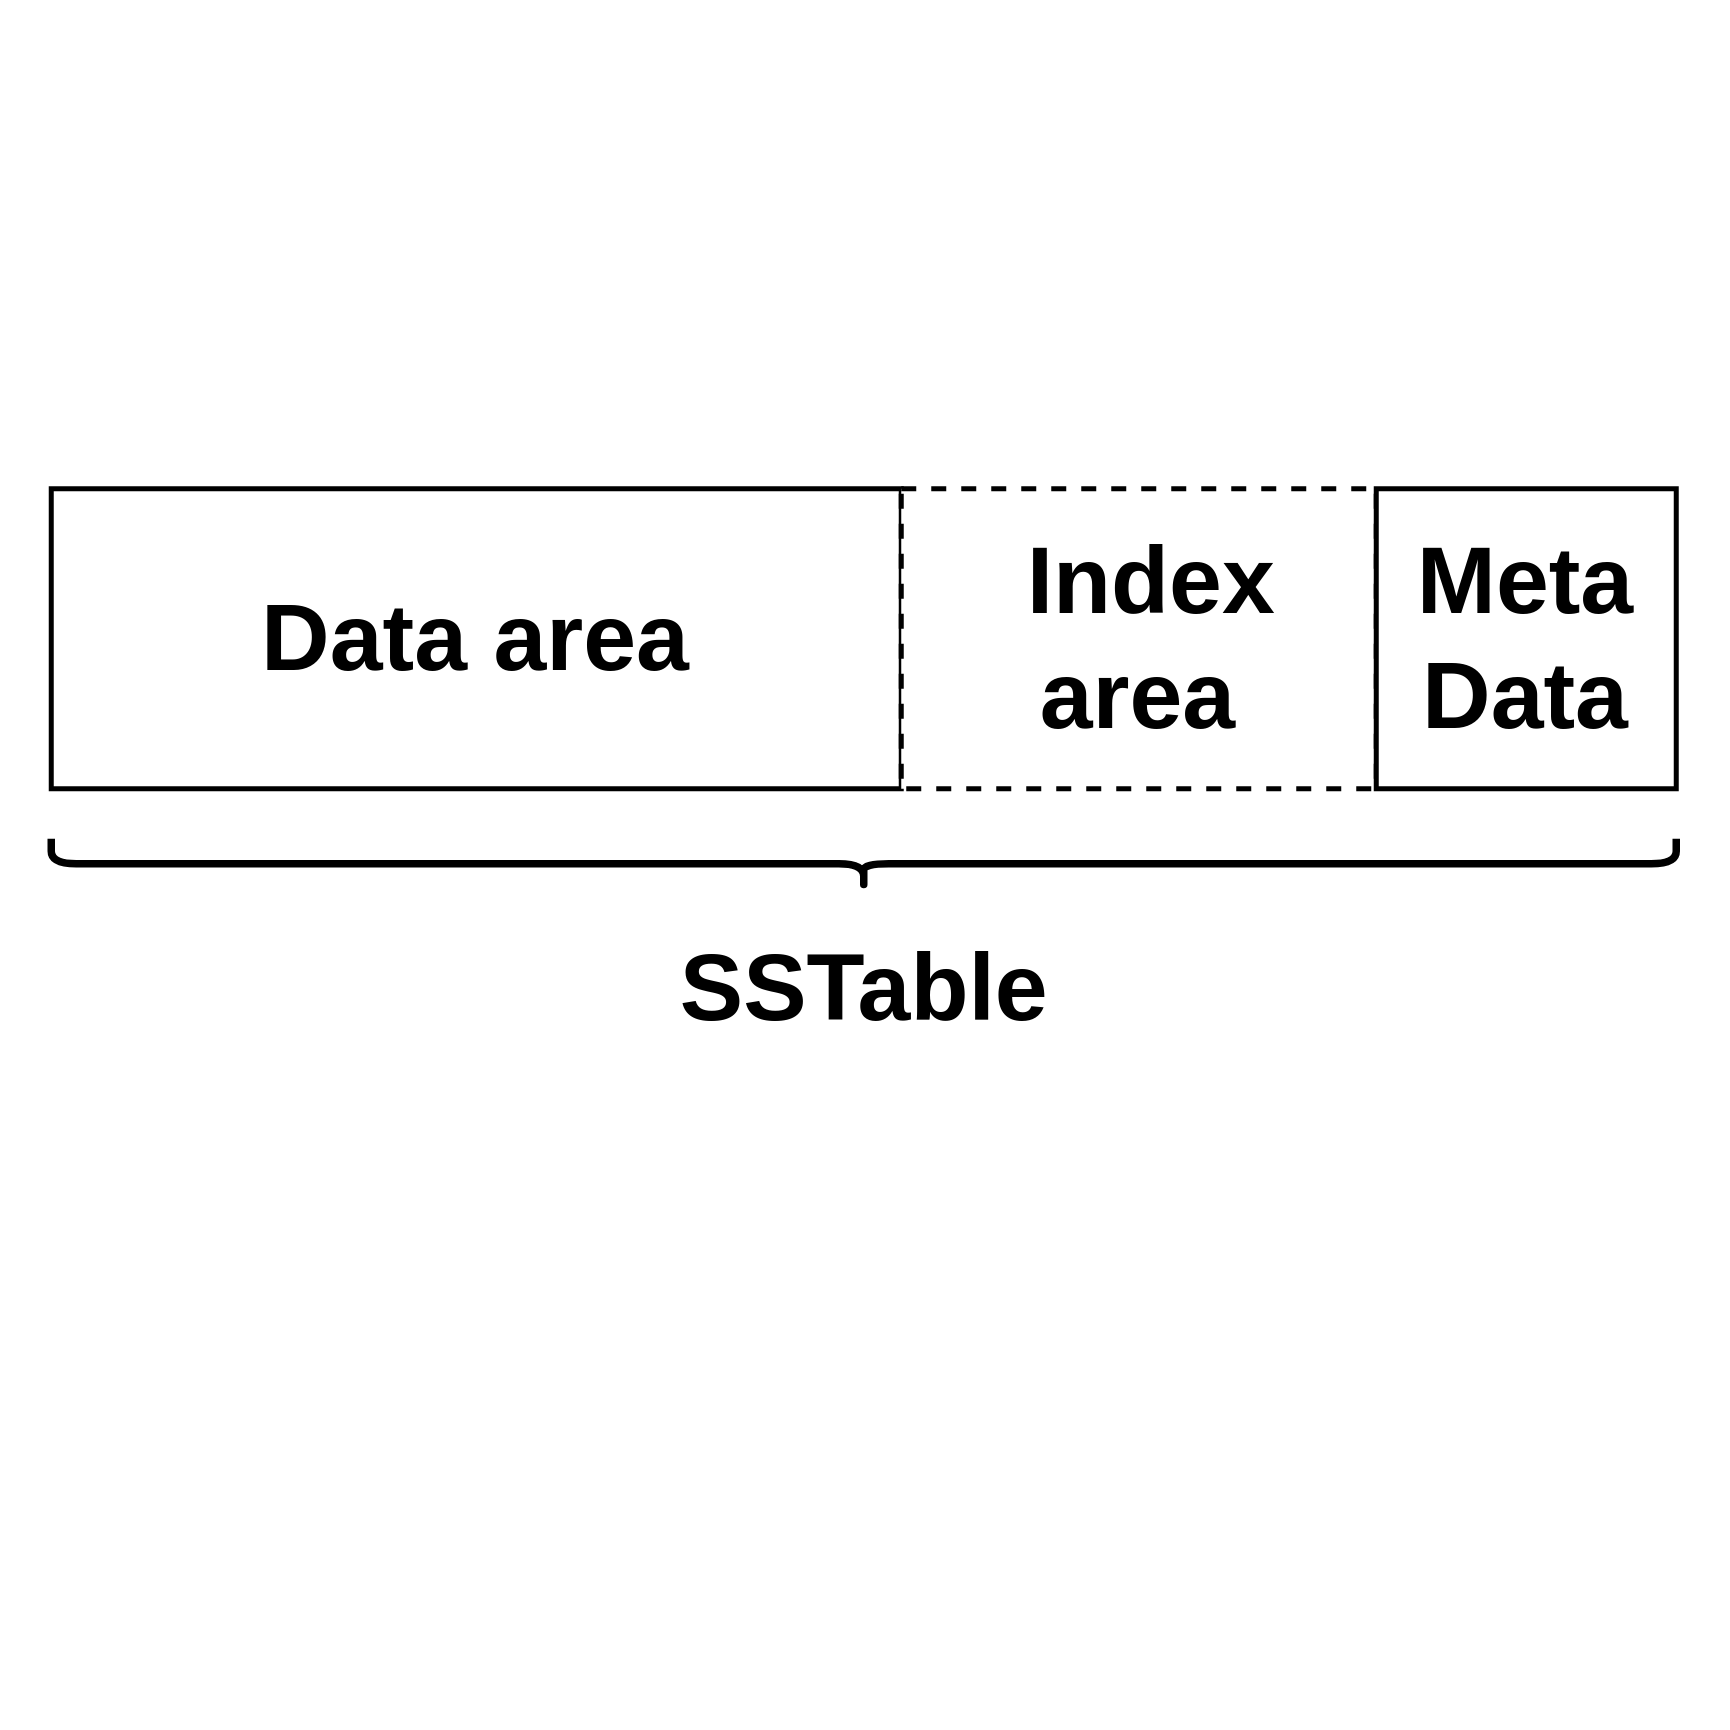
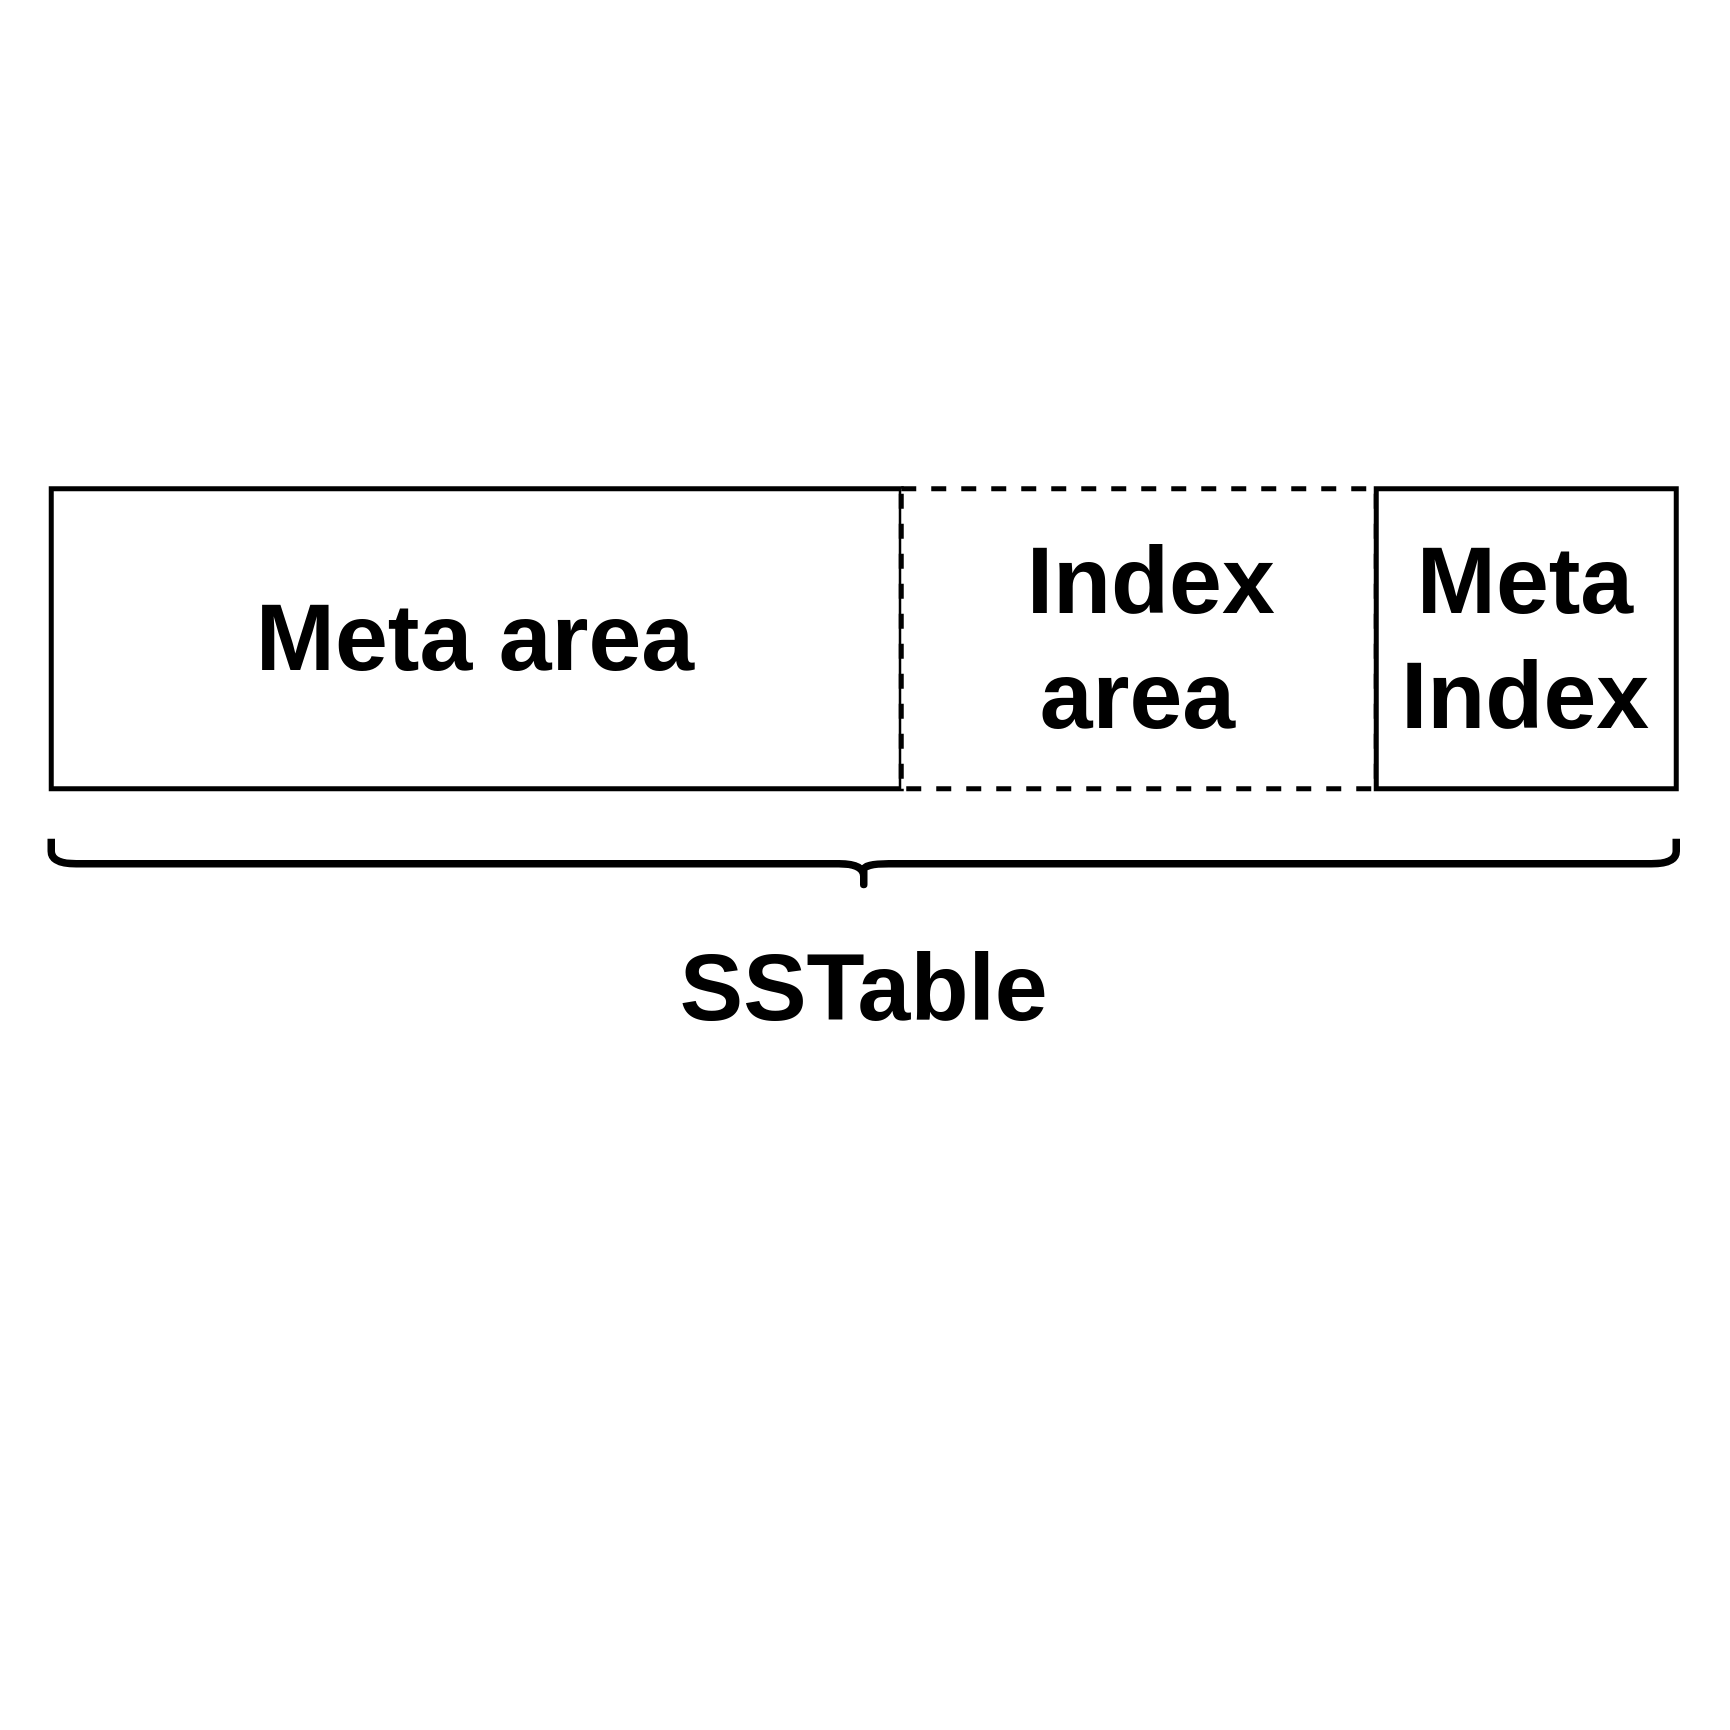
node "Data area": label "Data area" -> "Meta area"
node "Meta Data": label "Meta Data" -> "Meta Index"
